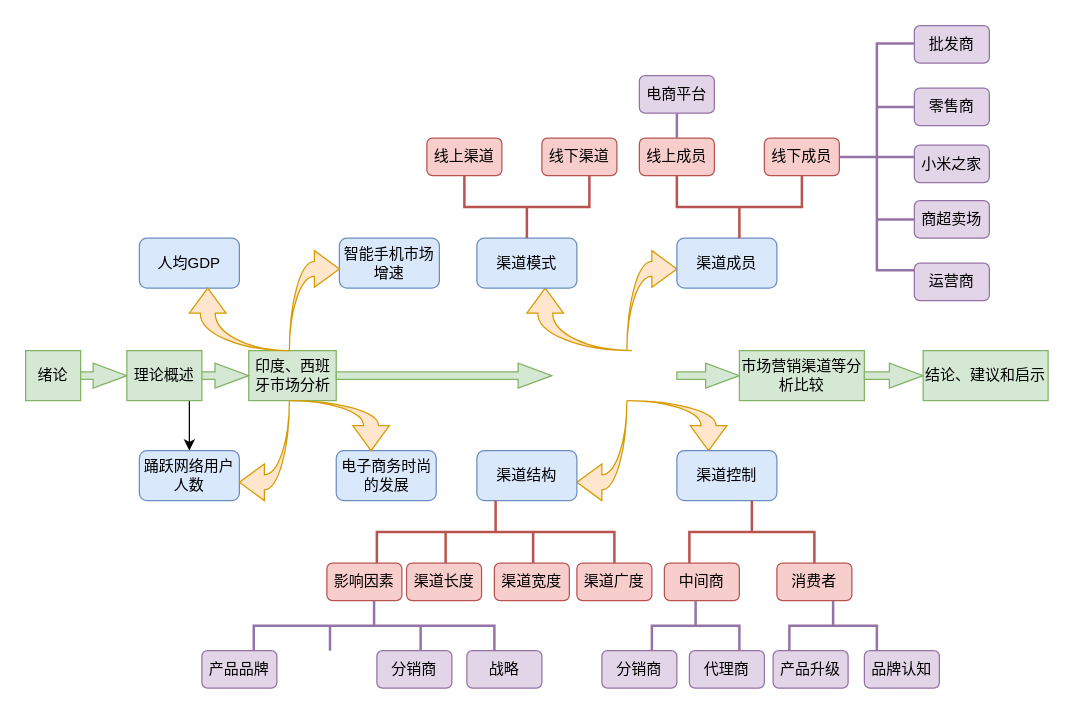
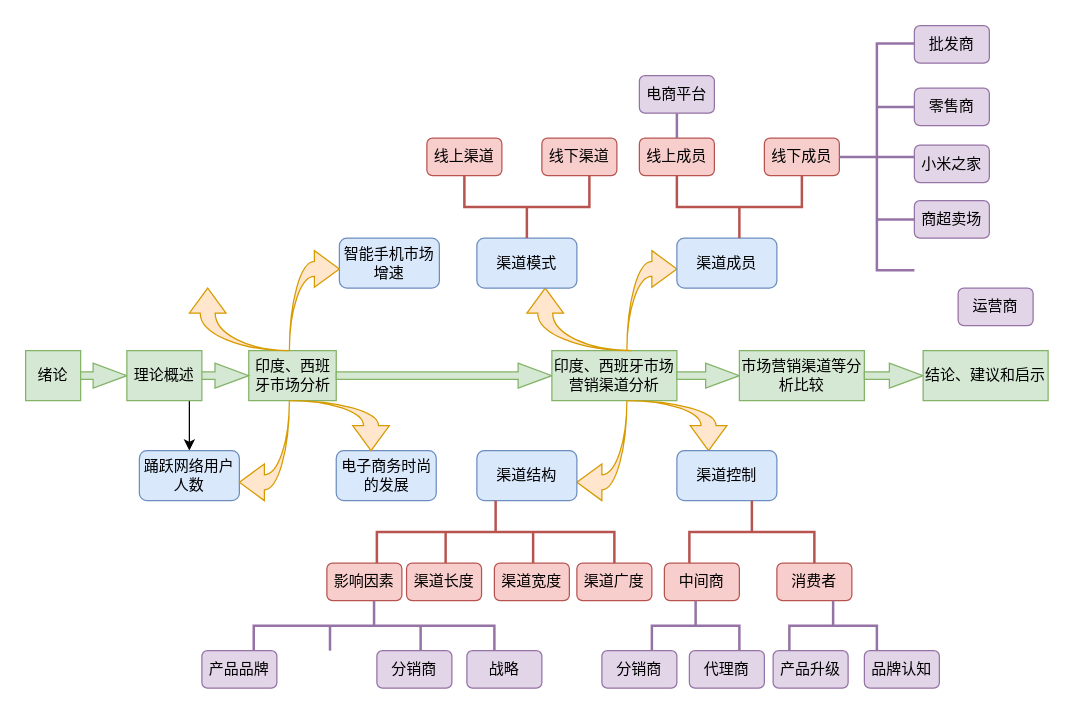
node "人均GDP": removed
node "运营商": moved (952, 282) -> (996, 307)
node "印度、西班牙市场营销渠道分析": added
